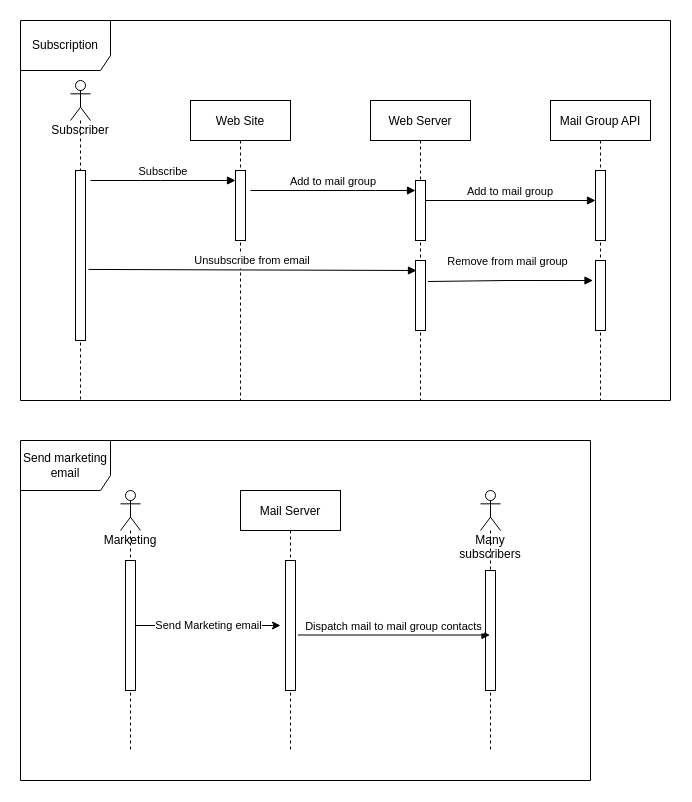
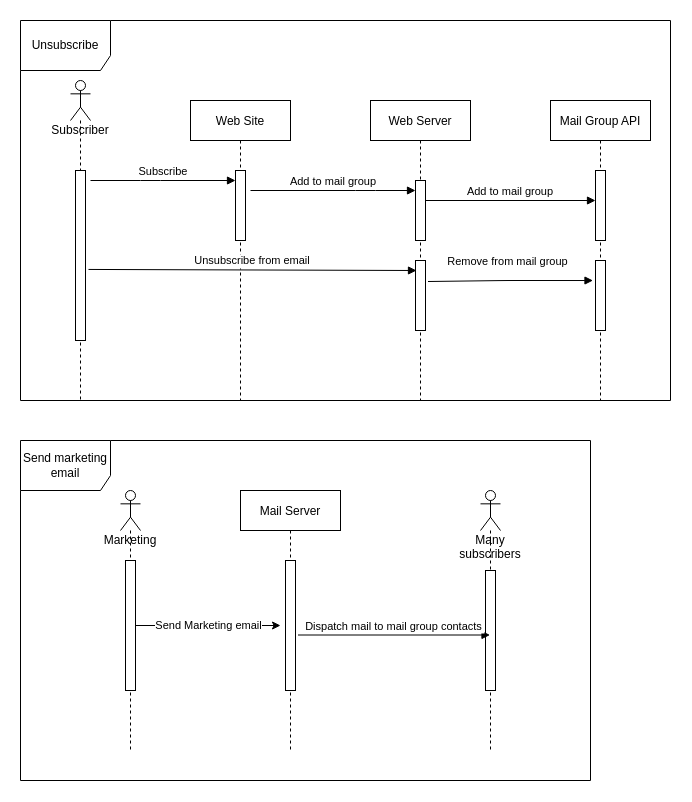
node "Subscription": label "Subscription" -> "Unsubscribe"
